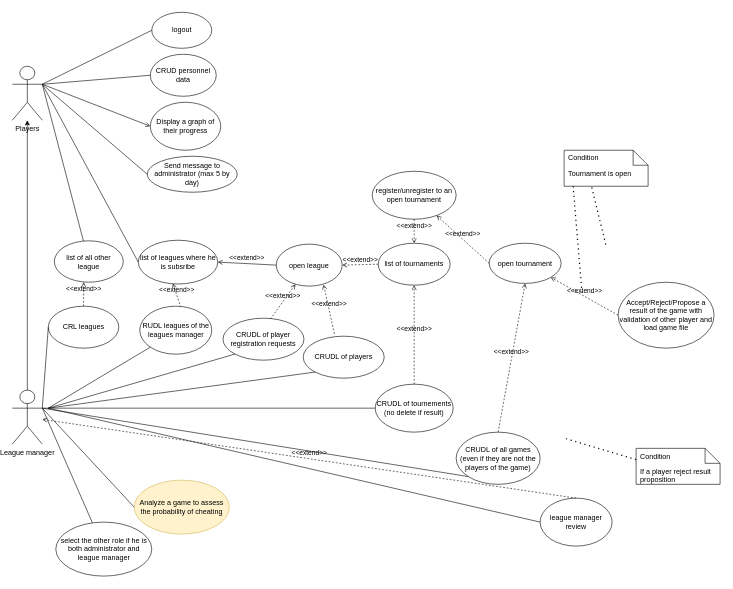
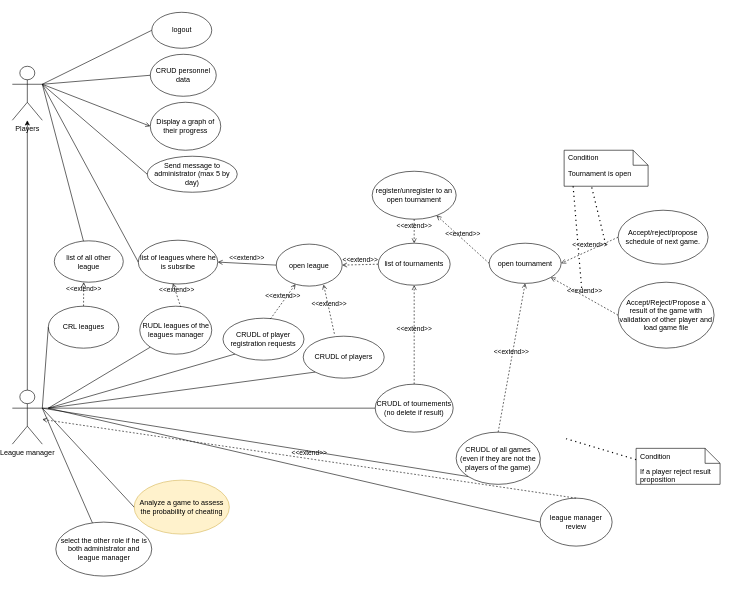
node "Accept/reject/propose schedule of next game.": added
edge "Accept/reject/propose schedule of next game." -> "open tournament": added, label "<<extend>>"
